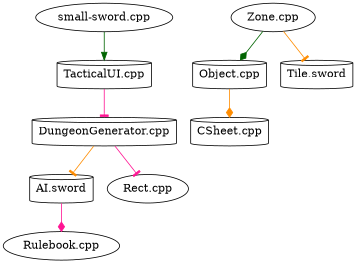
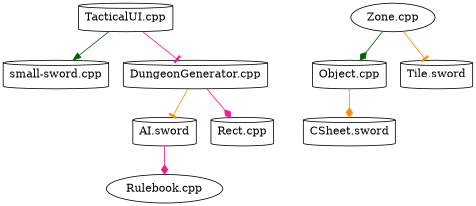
node "small-sword.cpp": shape ellipse -> cylinder
edge "small-sword.cpp" -> "TacticalUI.cpp": reversed
node "CSheet.cpp": label "CSheet.cpp" -> "CSheet.sword"
edge "DungeonGenerator.cpp" -> "Rect.cpp": arrowhead tee -> diamond
node "Rect.cpp": shape ellipse -> cylinder
